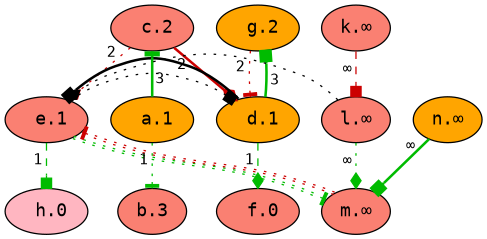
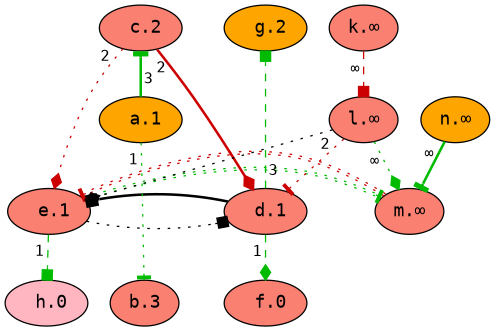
edge "g.2" -> "d.1": now "l.∞" -> "d.1"
edge "d.1" -> "g.2": style bold -> dashed
node "d.1": fillcolor orange -> salmon
edge "n.∞" -> "m.∞": arrowhead box -> tee
